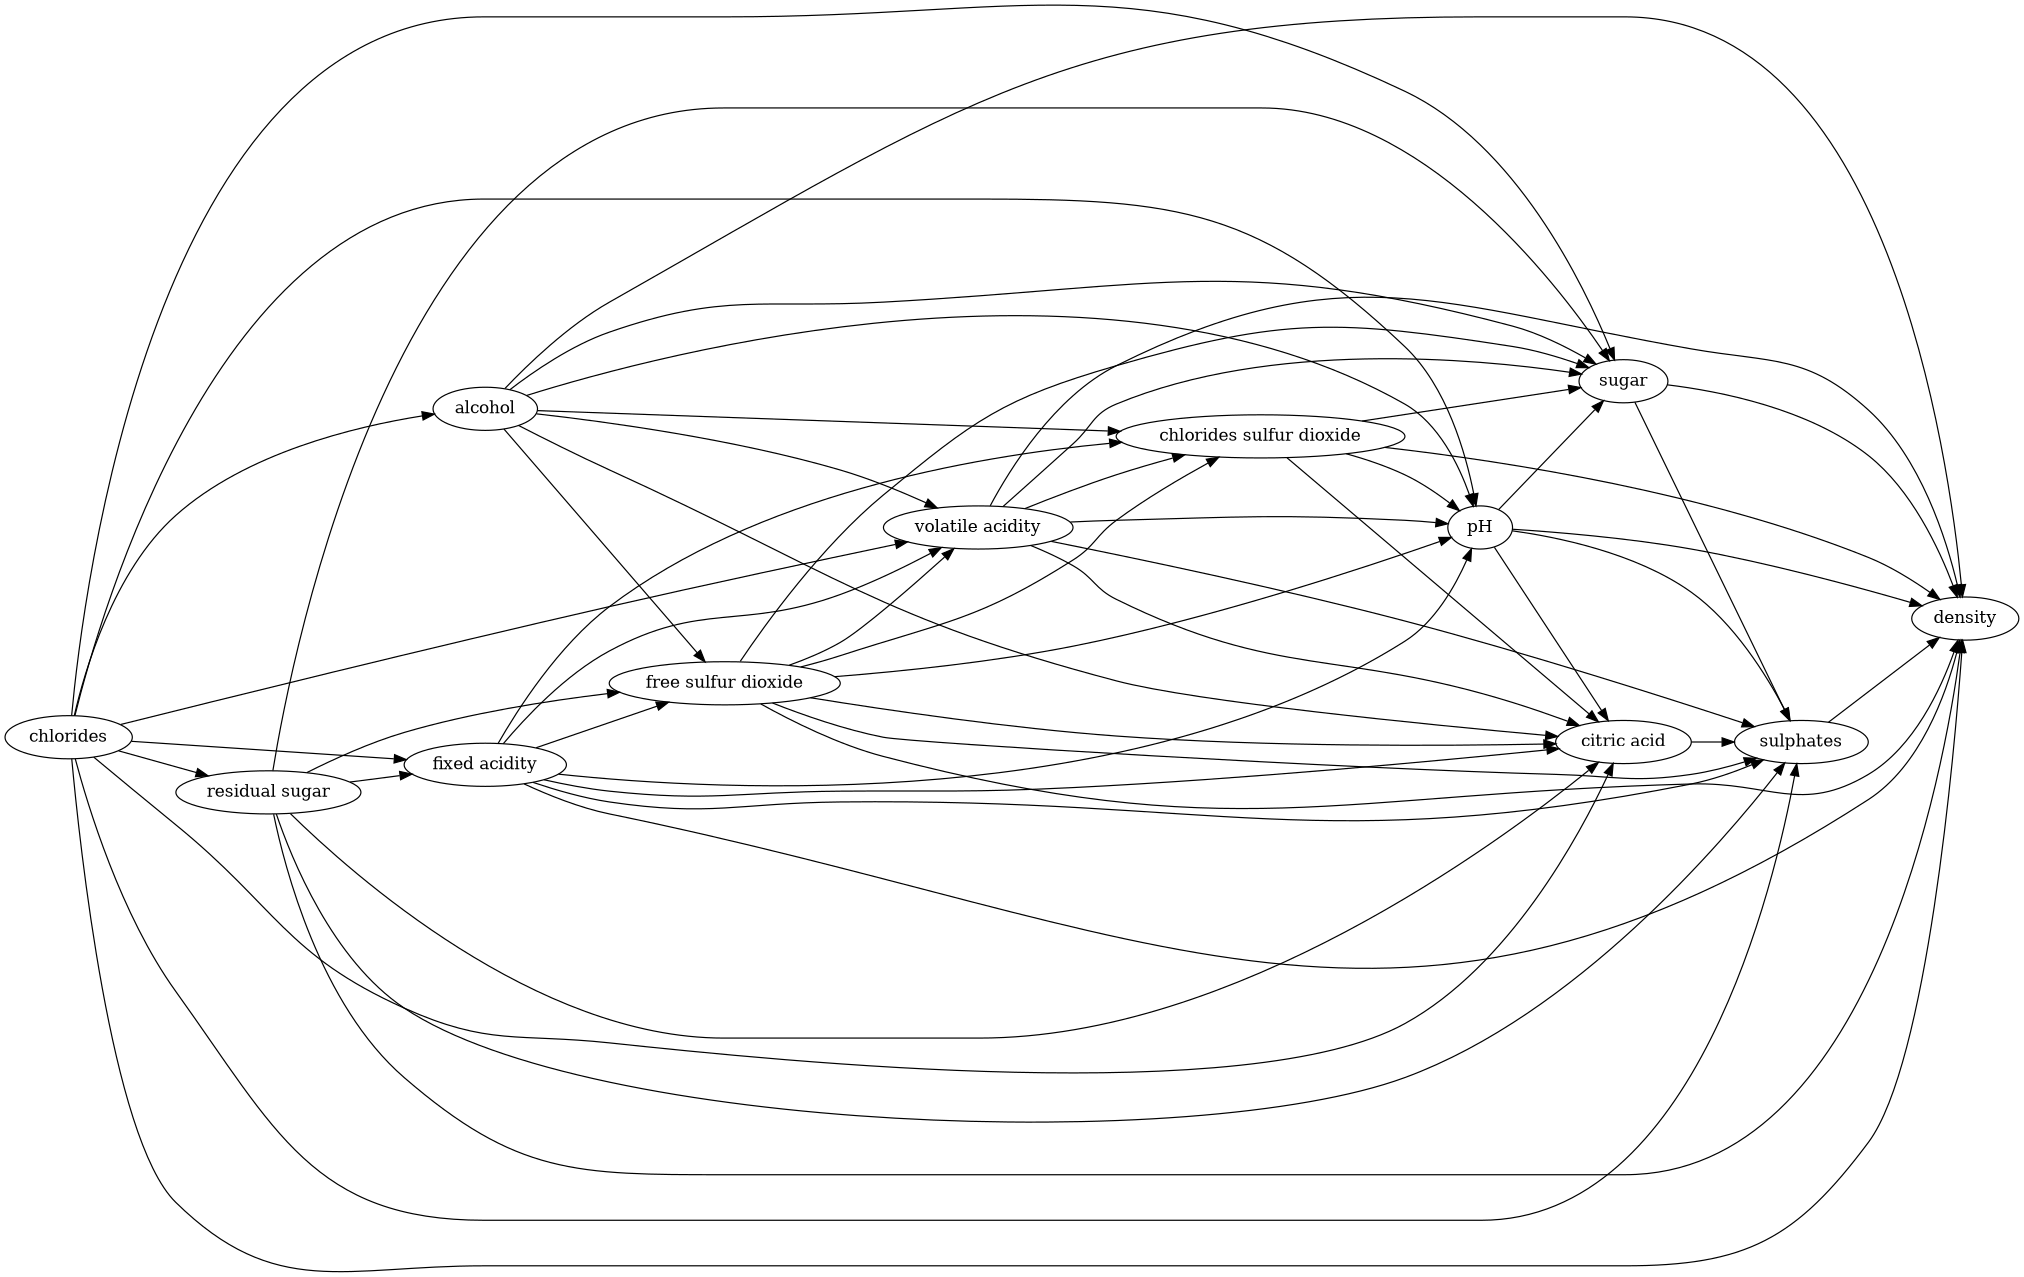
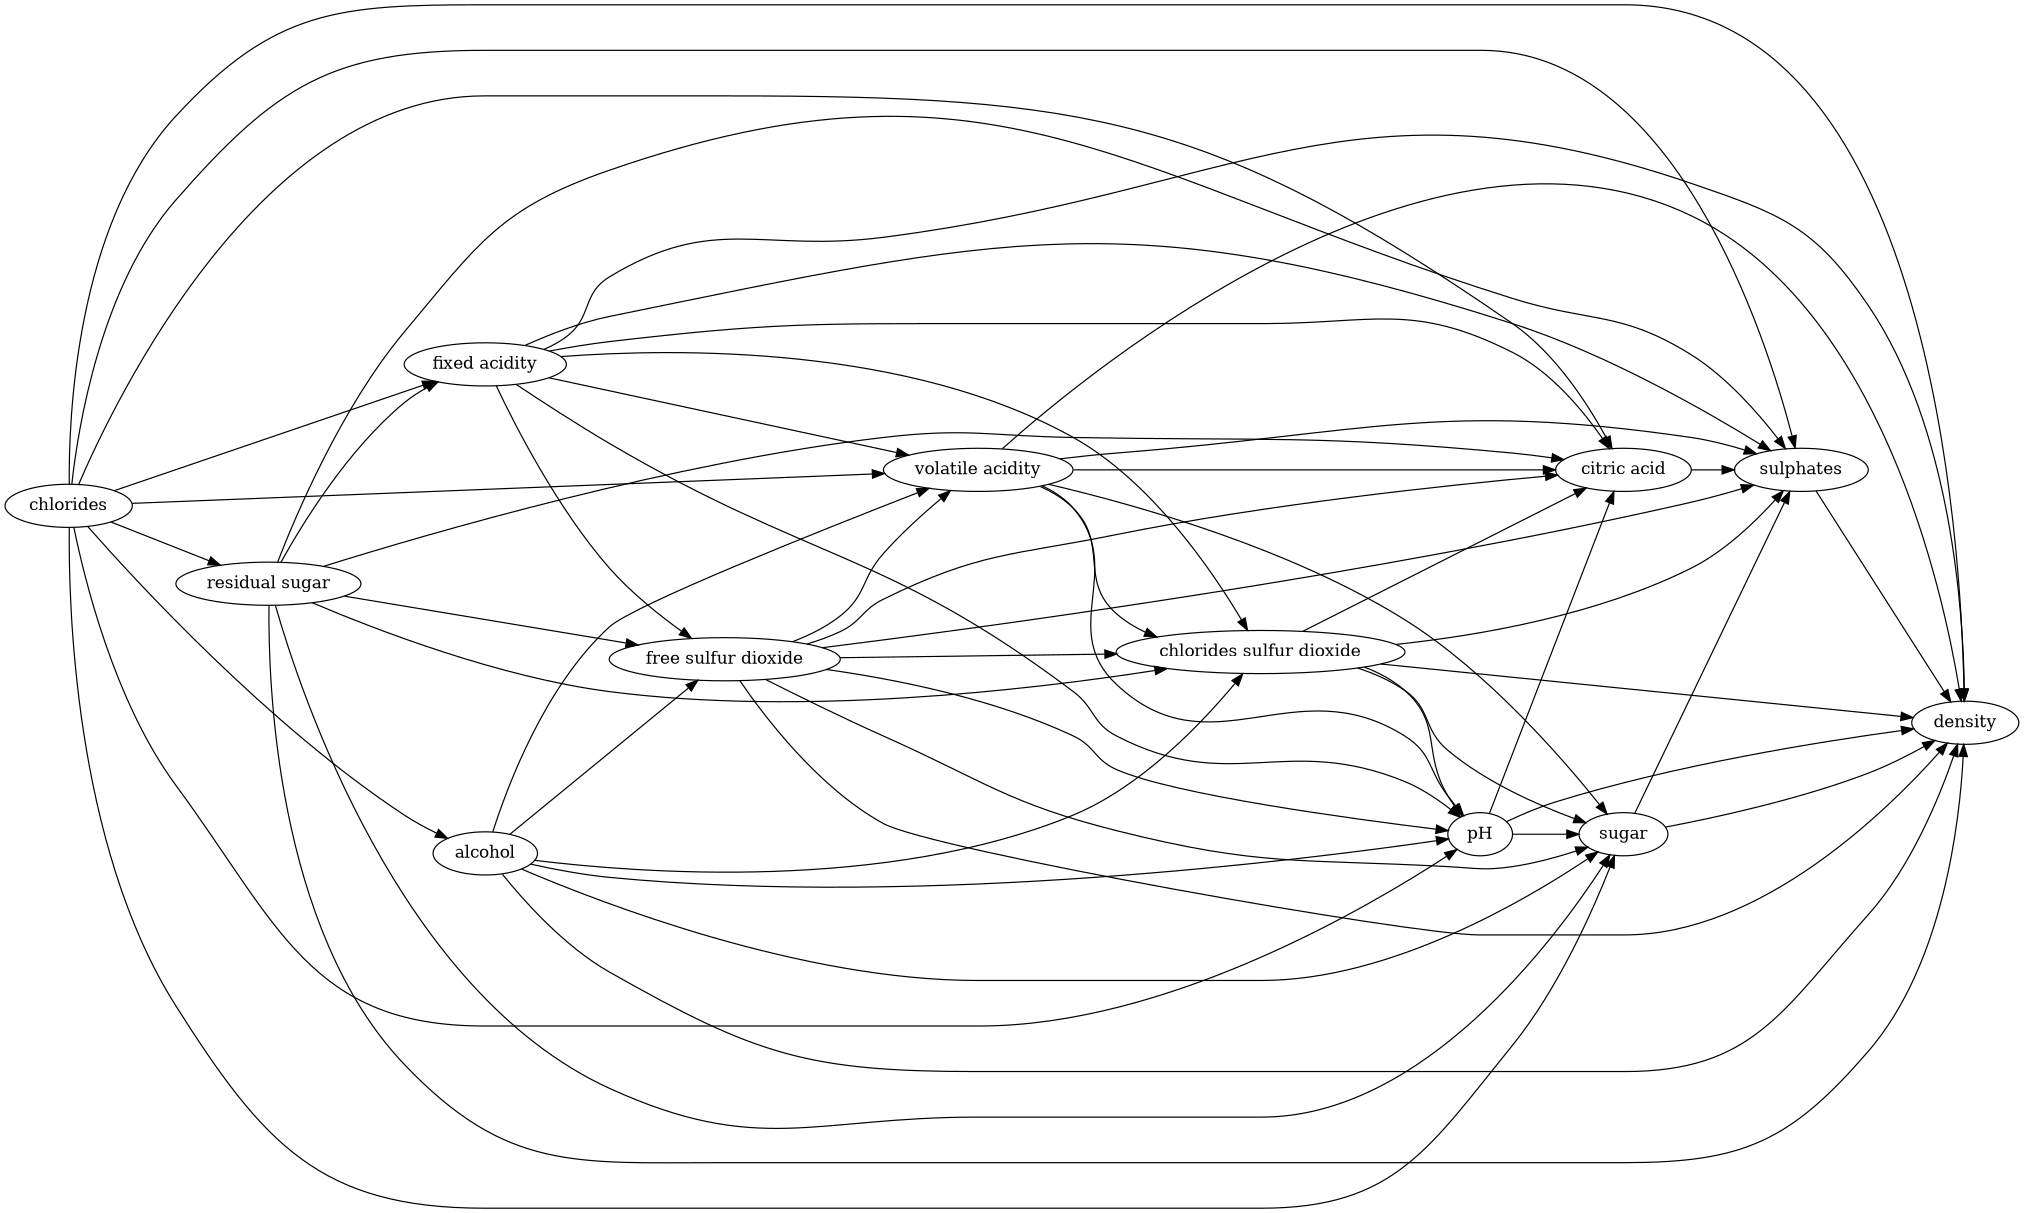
edge "pH" -> "sulphates": now "chlorides sulfur dioxide" -> "sulphates"
edge "alcohol" -> "citric acid": removed
edge "residual sugar" -> "chlorides sulfur dioxide": added
